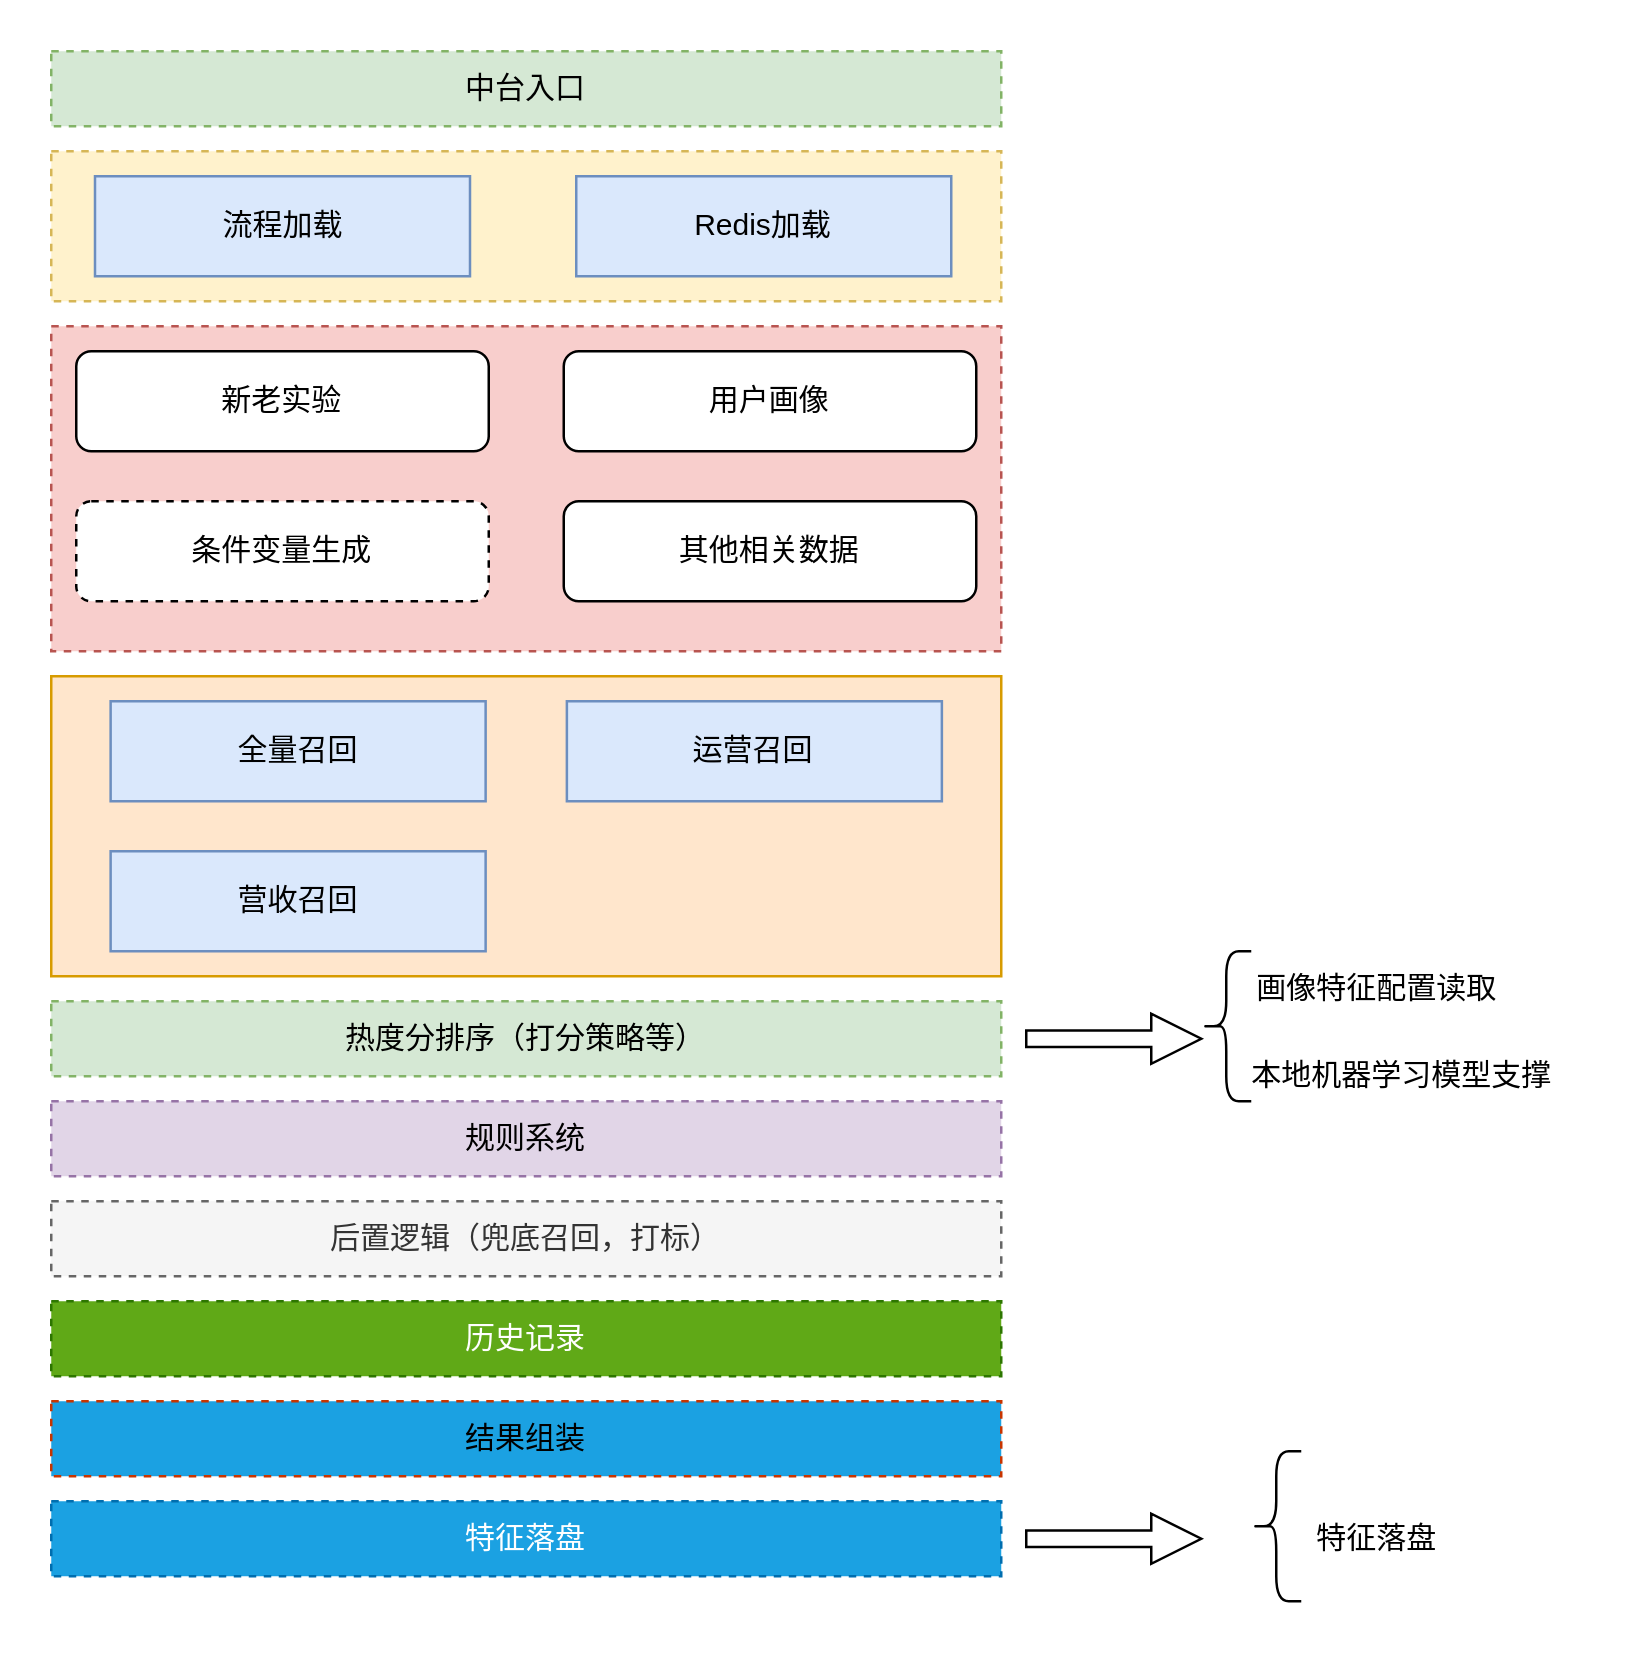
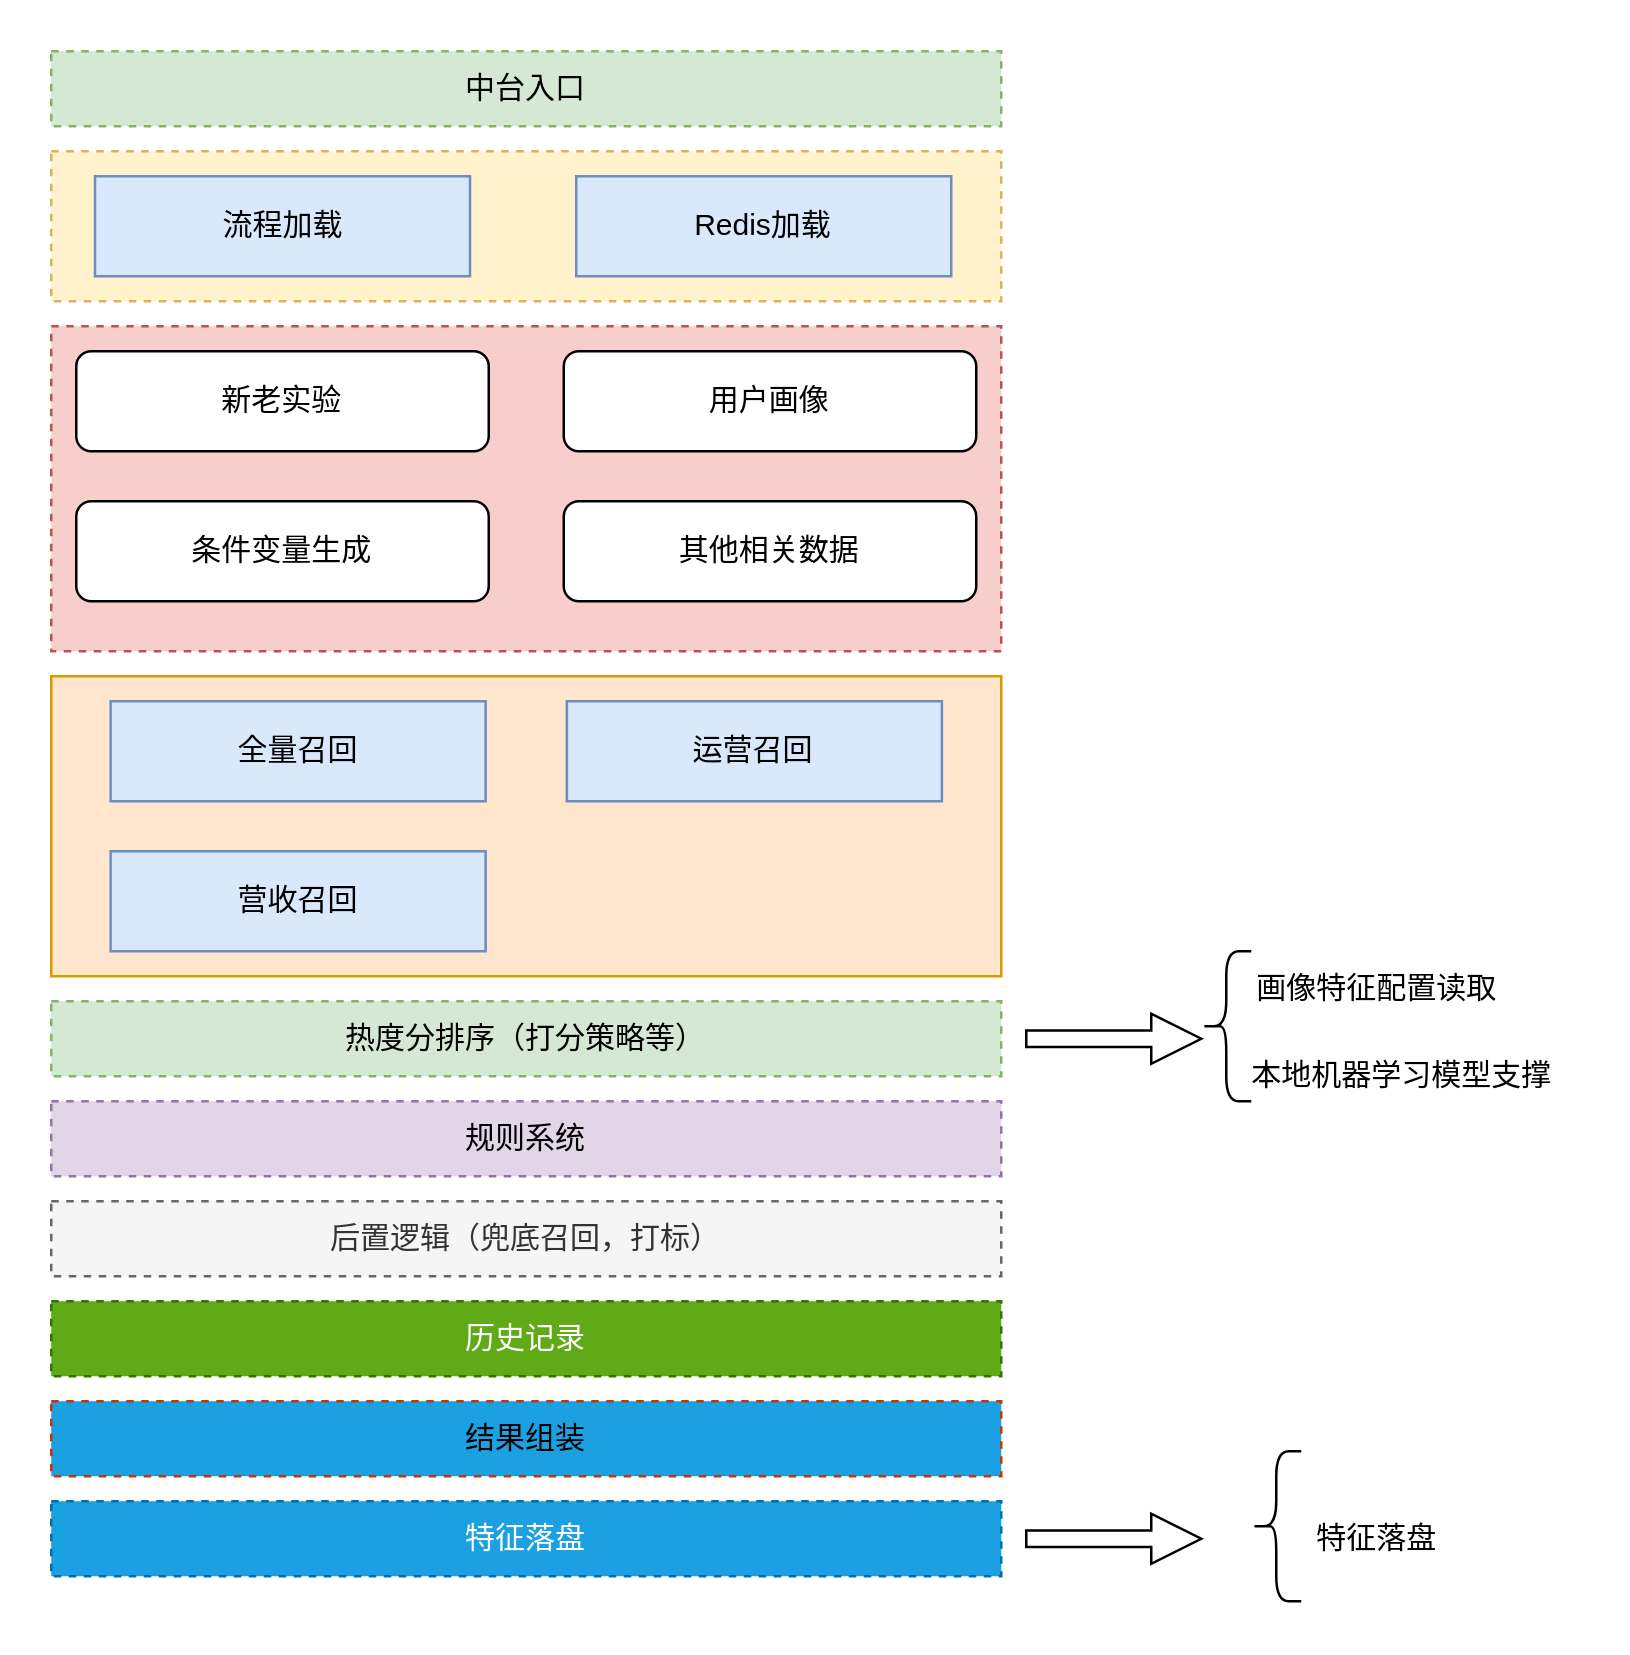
node "条件变量生成": style dashed -> solid
